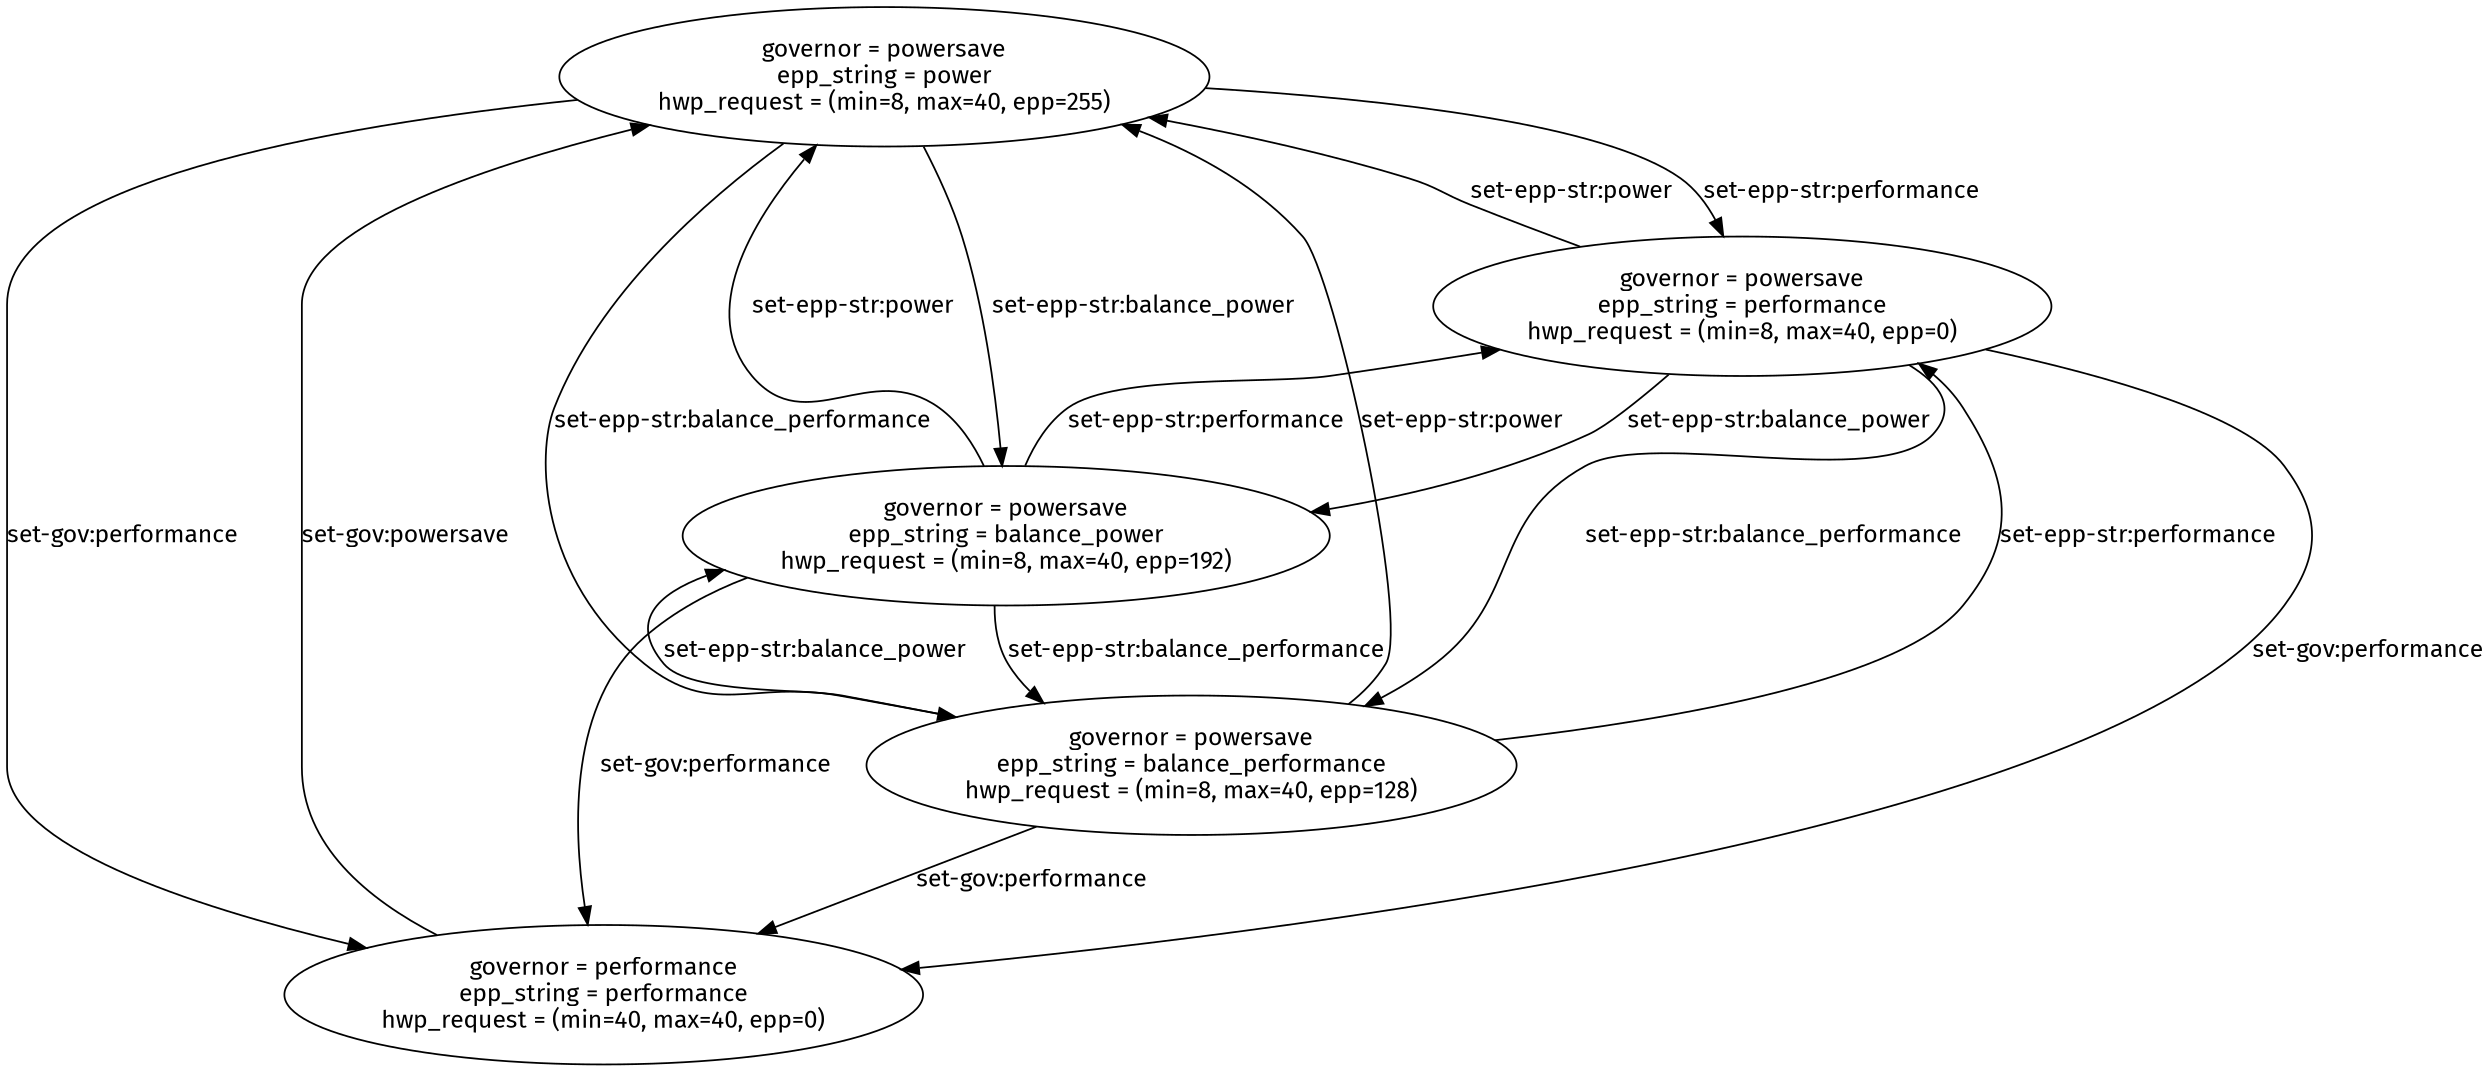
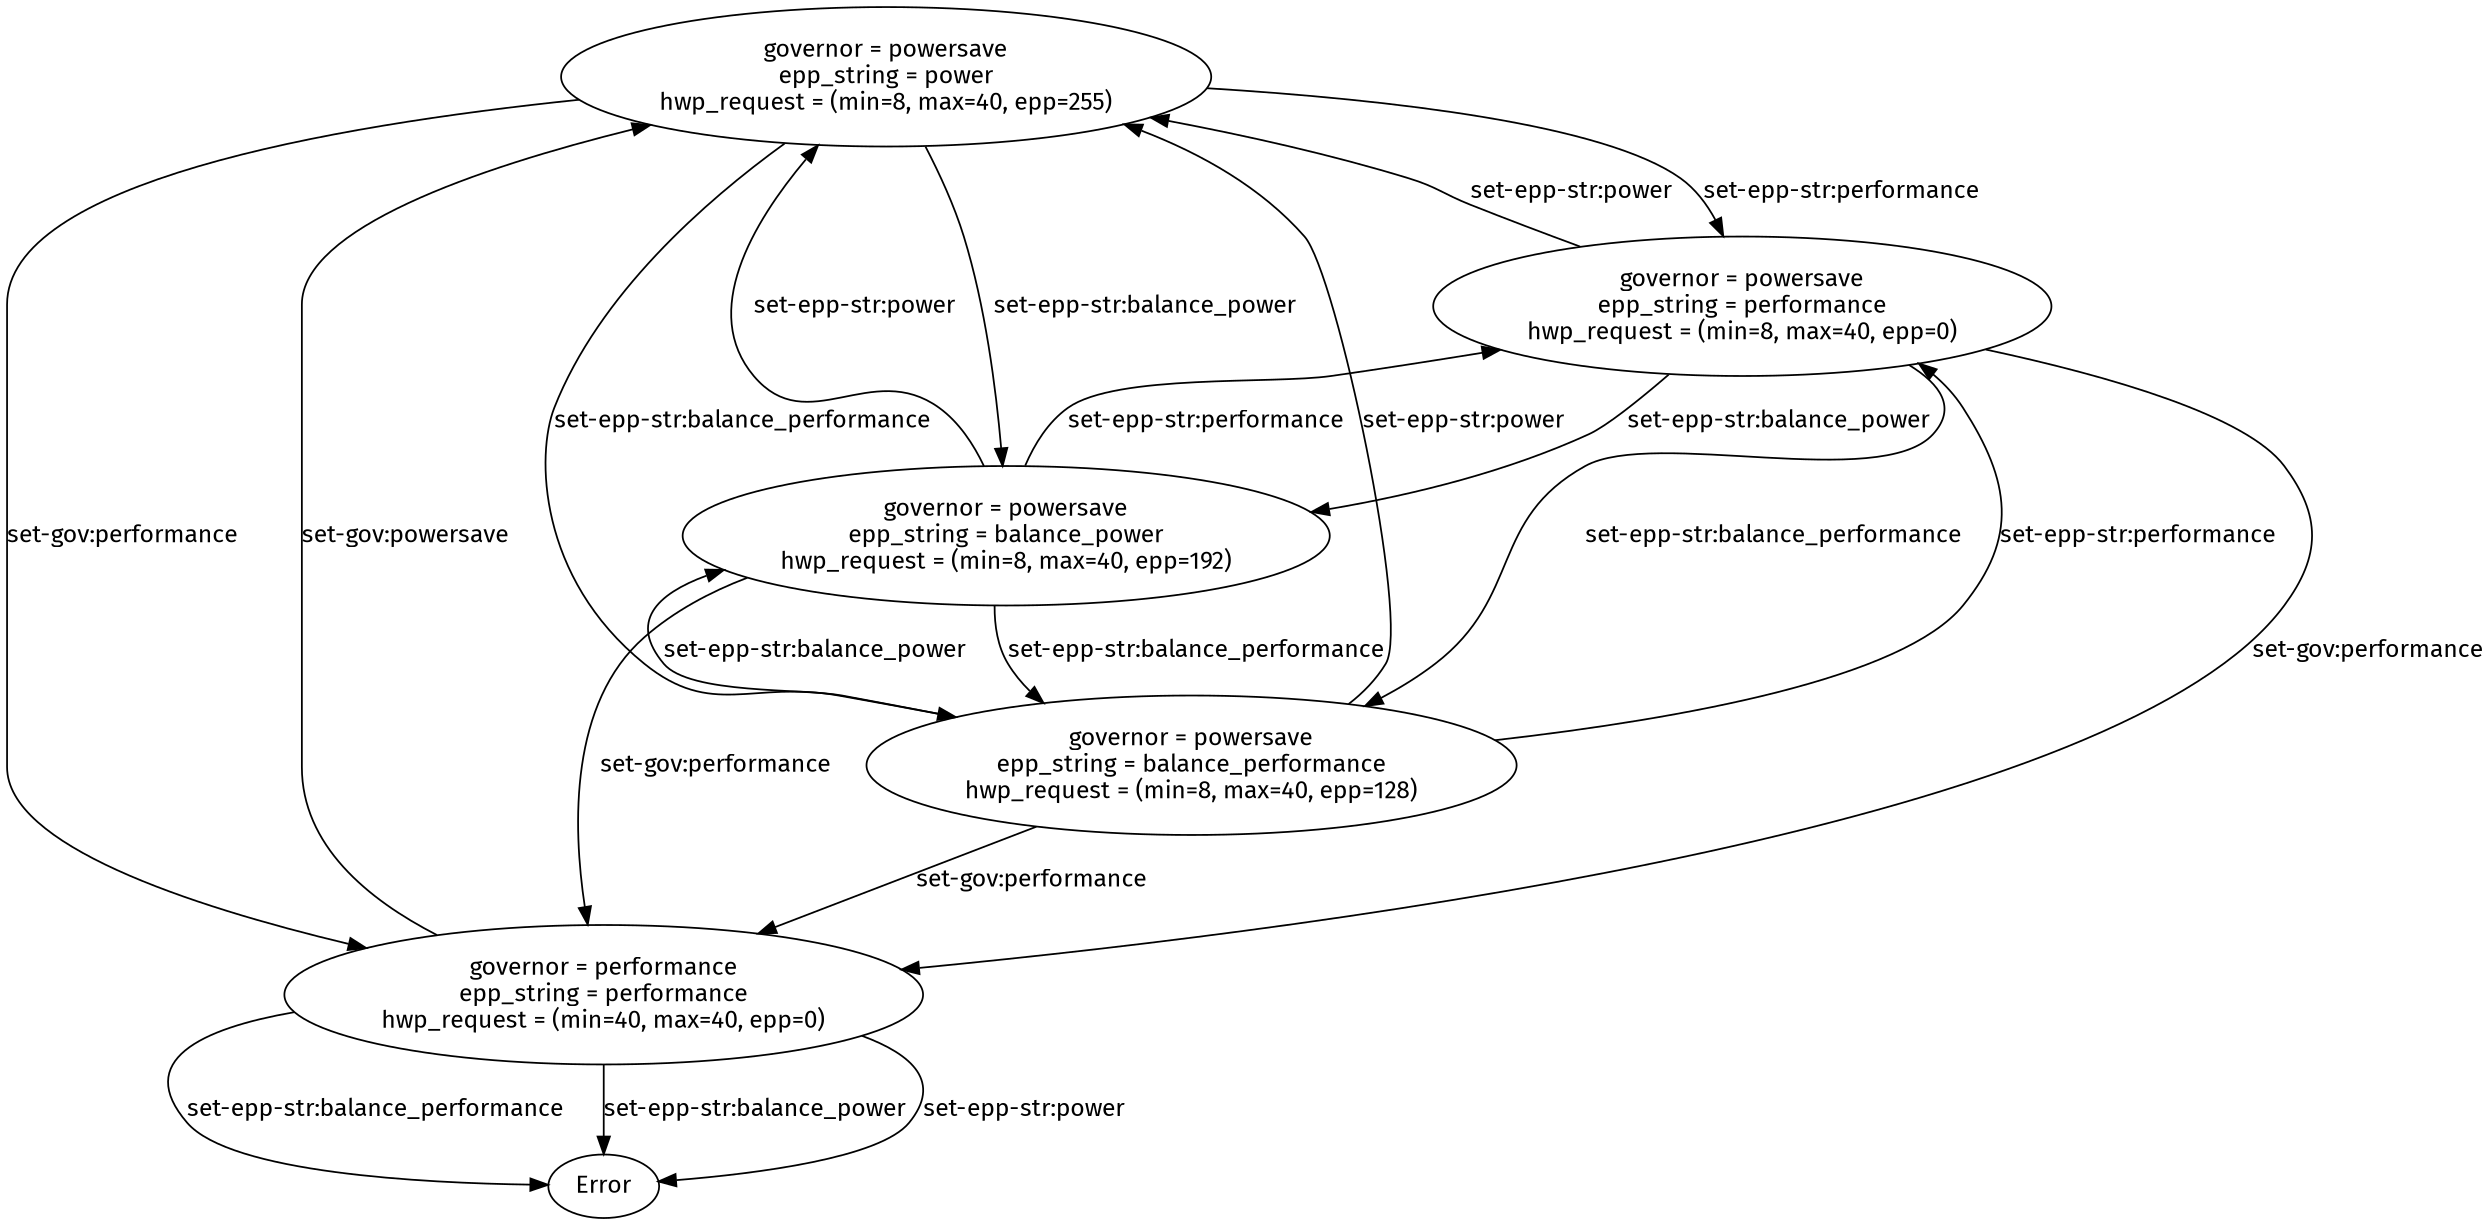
node "Error": added
